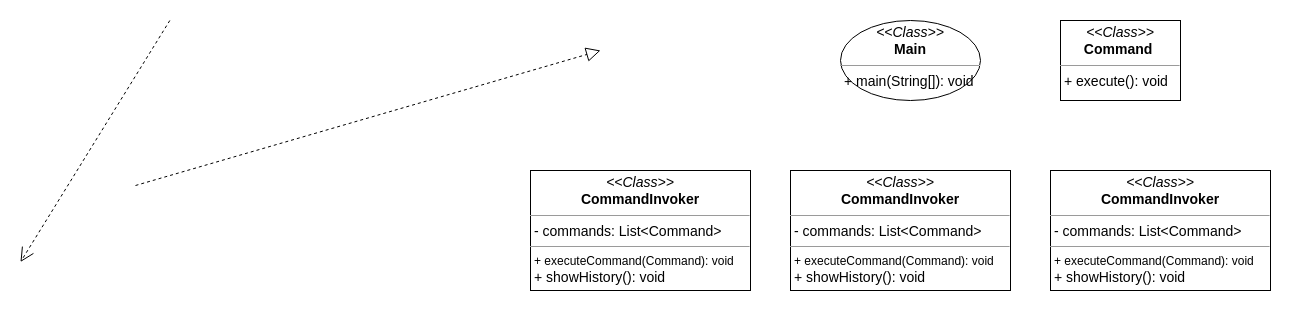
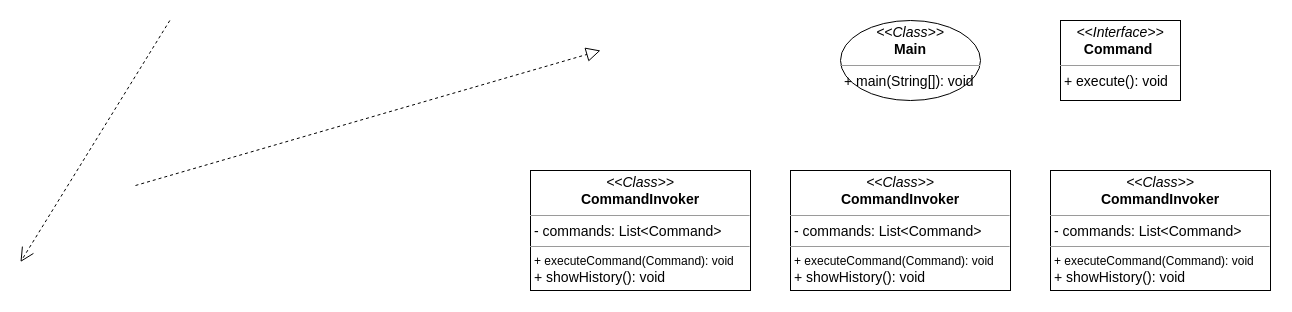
node "<<Class>> Command + execute(): void": label "<<Class>> Command + execute(): void" -> "<<Interface>> Command + execute(): void"
